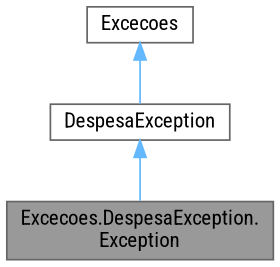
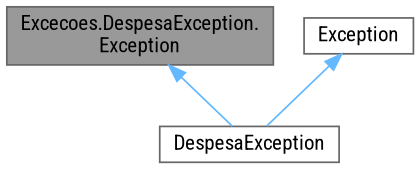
node "Excecoes": label "Excecoes" -> "Exception"
edge "Excecoes.DespesaException. Exception" -> "DespesaException": reversed
